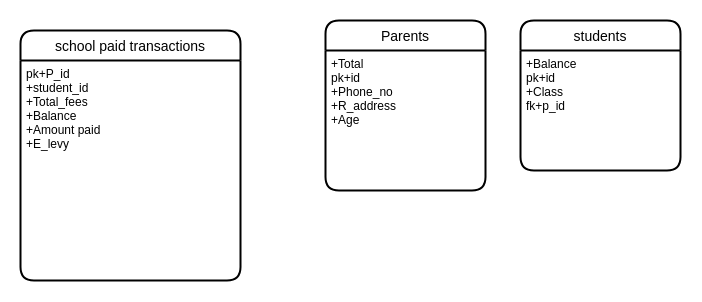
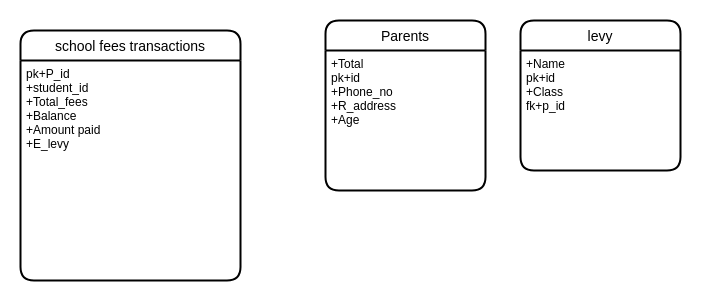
node "students": label "students" -> "levy"
node "school paid transactions": label "school paid transactions" -> "school fees transactions"
node "+Balance pk+id +Class fk+p_id": label "+Balance pk+id +Class fk+p_id" -> "+Name pk+id +Class fk+p_id"
